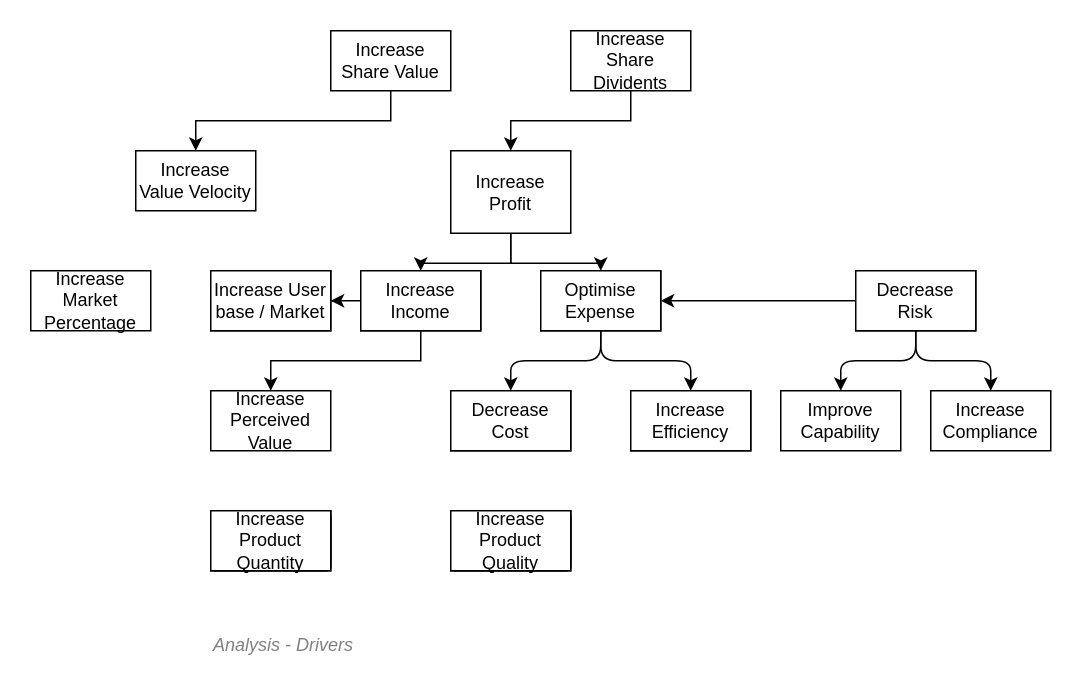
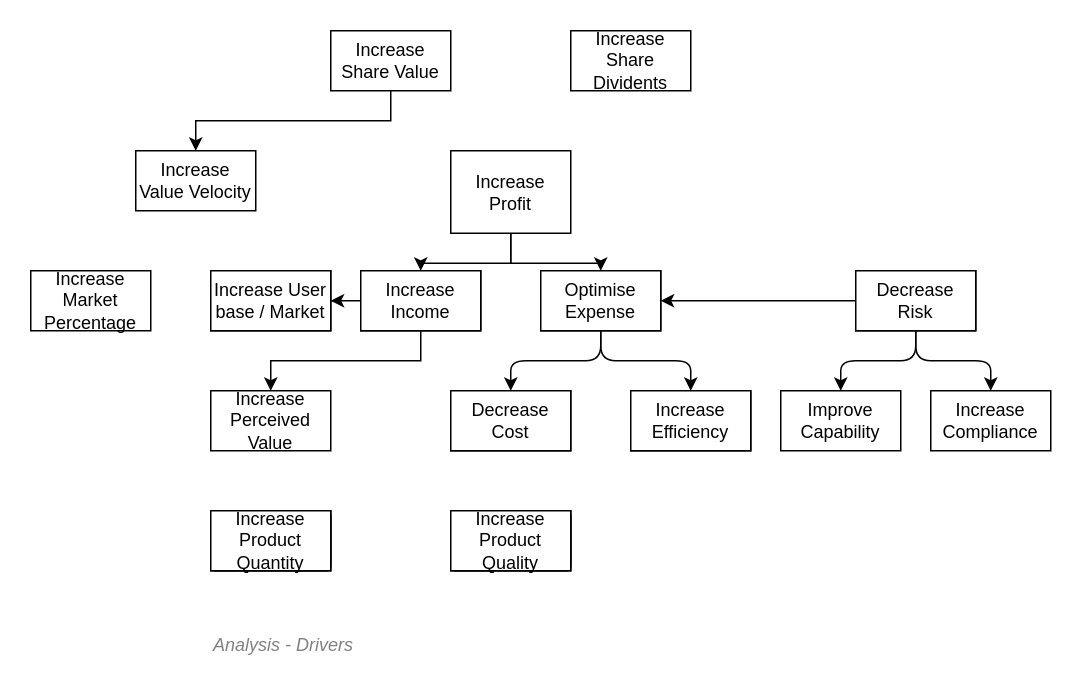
edge "Increase Share Dividents" -> "Increase Profit": removed
